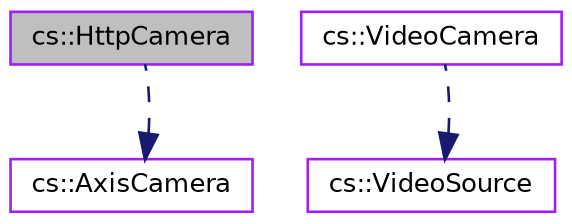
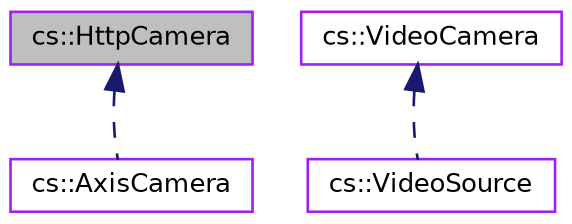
edge "cs::HttpCamera" -> "cs::AxisCamera": reversed
edge "cs::VideoCamera" -> "cs::VideoSource": reversed
